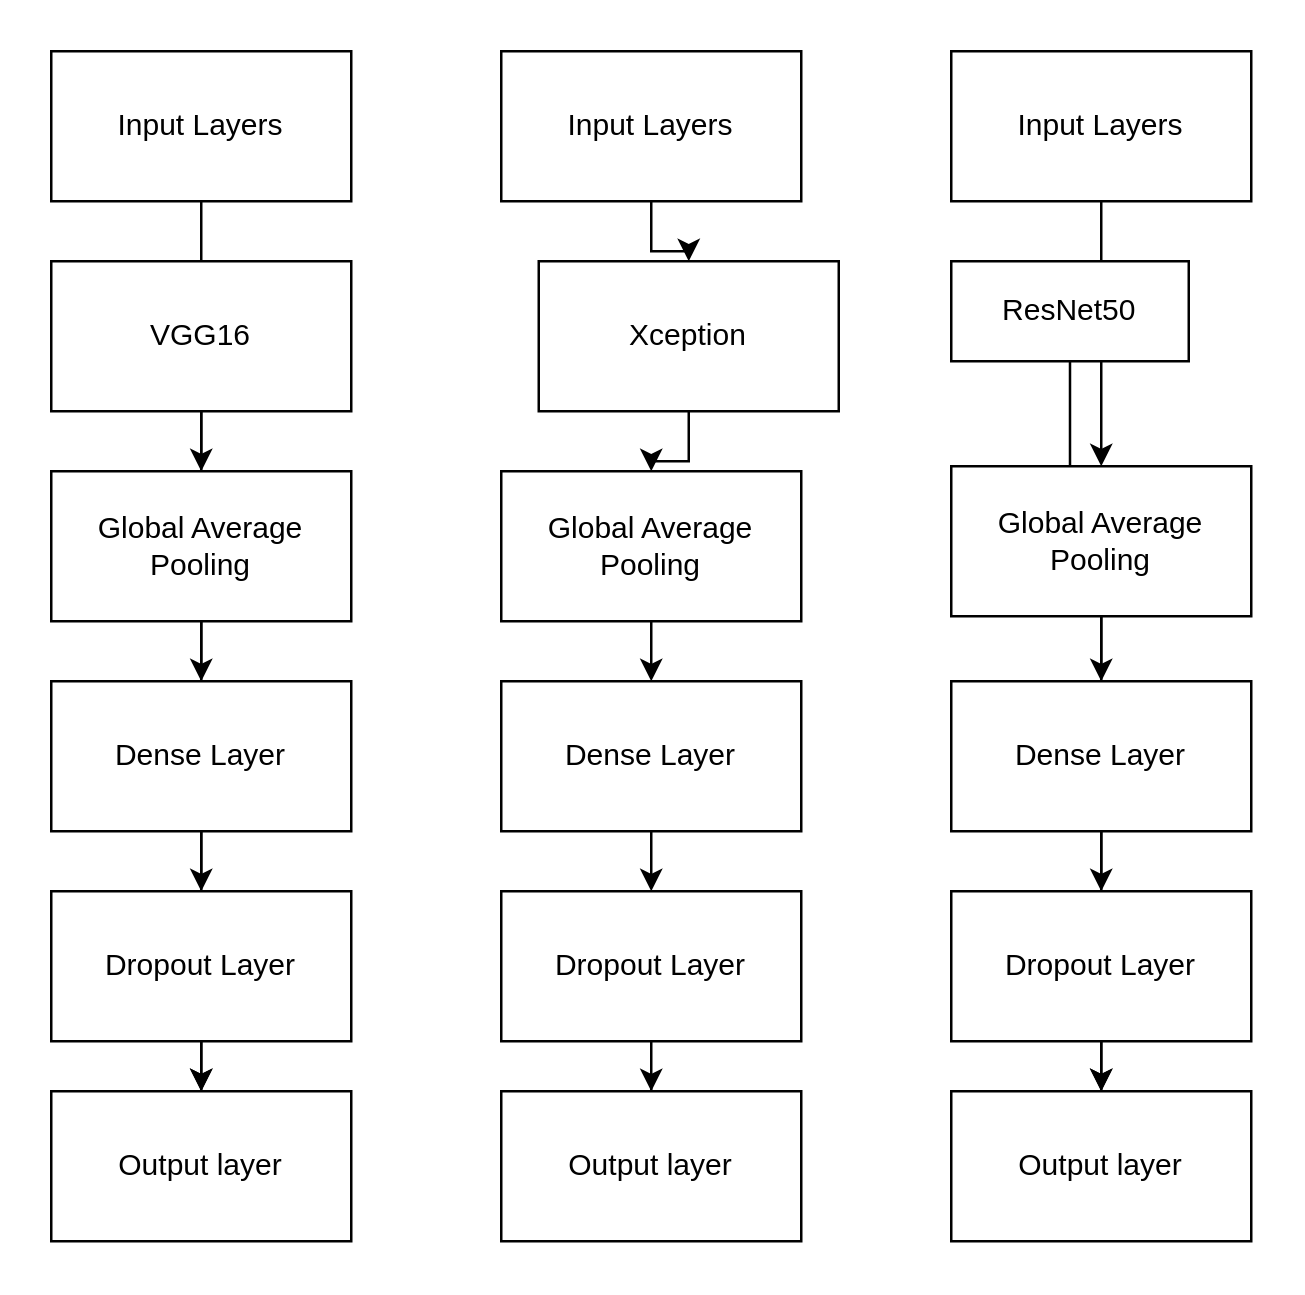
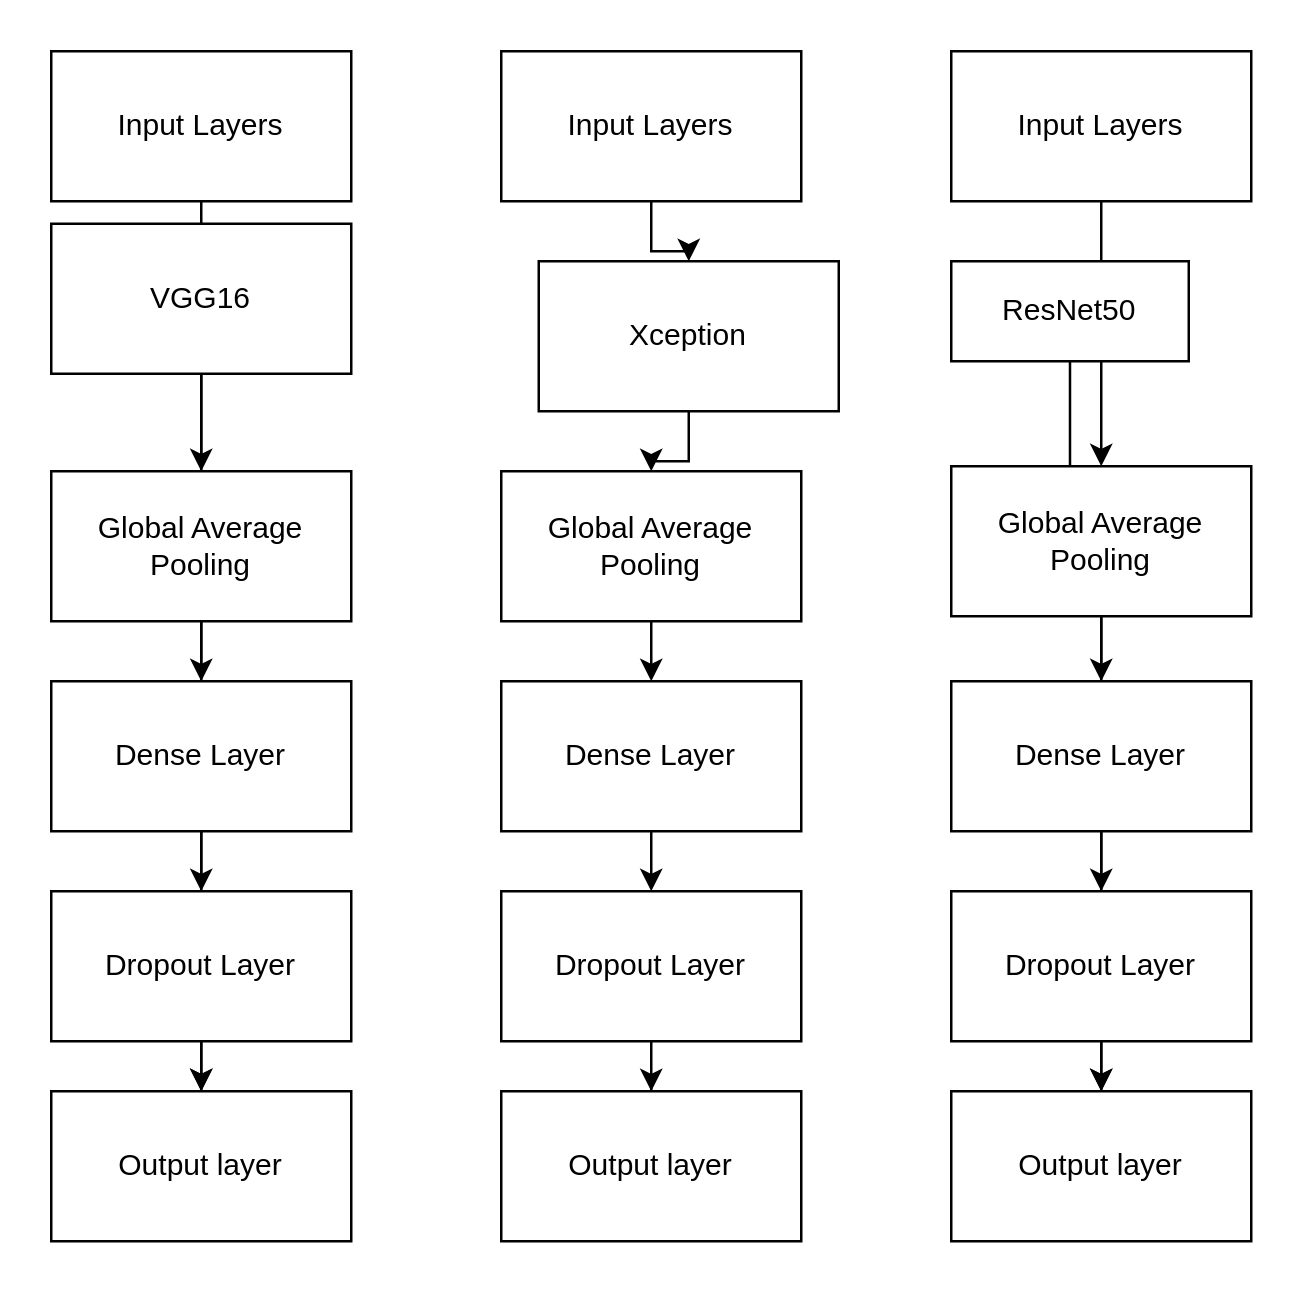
node "VGG16": moved (201, 336) -> (201, 299)
